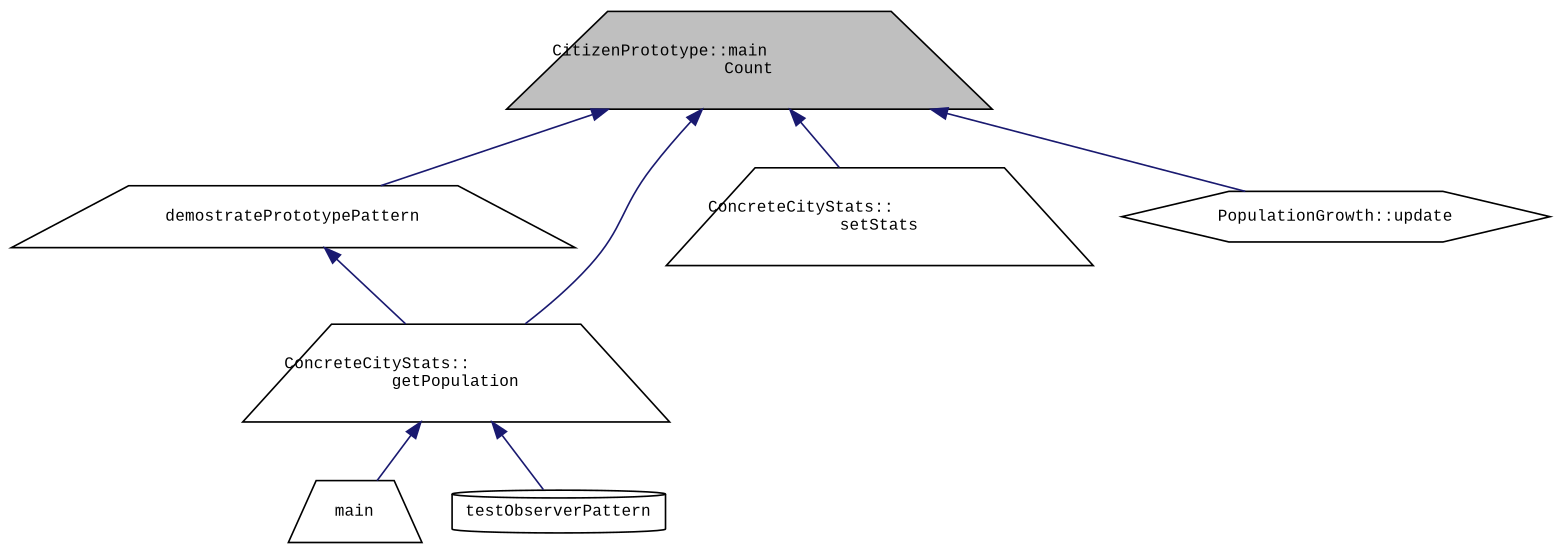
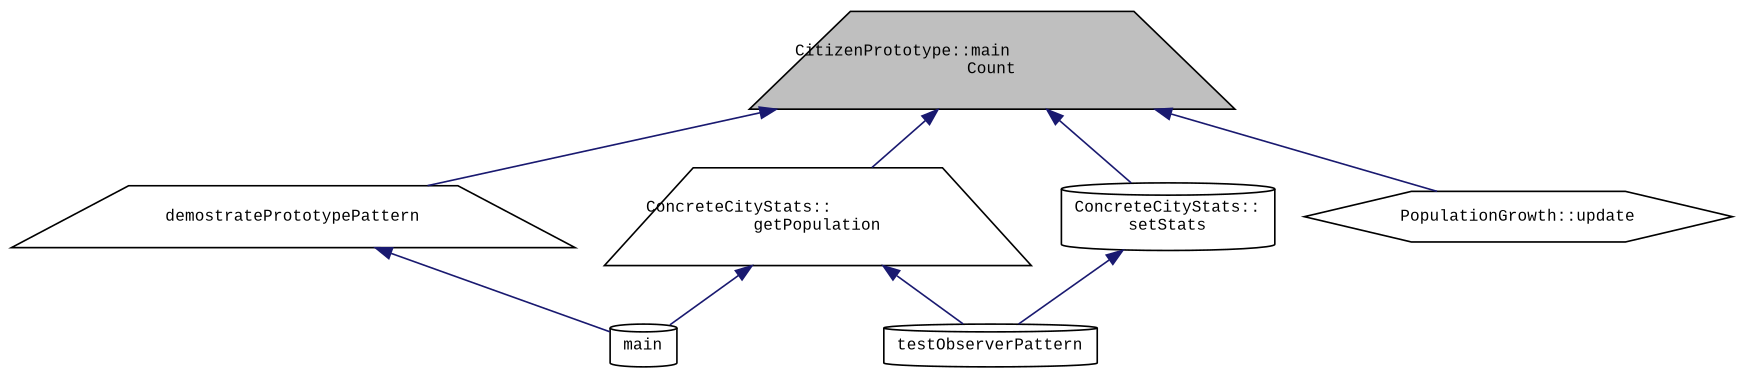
node "ConcreteCityStats:: setStats": shape trapezium -> cylinder
edge "ConcreteCityStats:: getPopulation" -> "demostratePrototypePattern": now "main" -> "demostratePrototypePattern"
edge "testObserverPattern" -> "ConcreteCityStats:: setStats": added
node "main": shape trapezium -> cylinder
